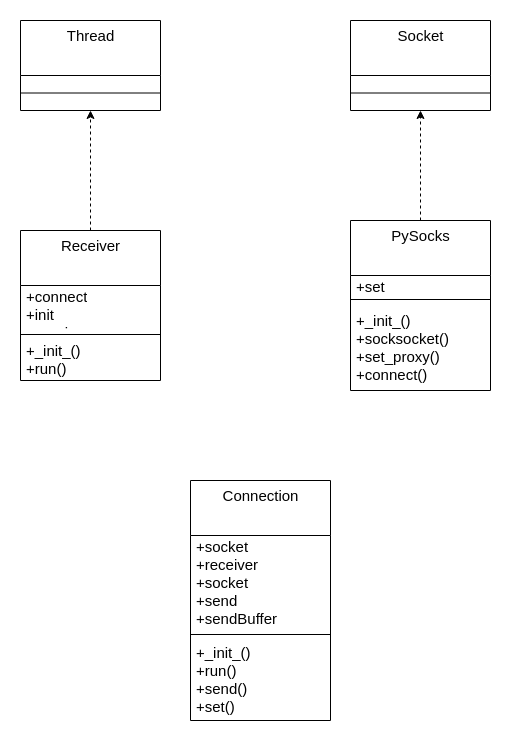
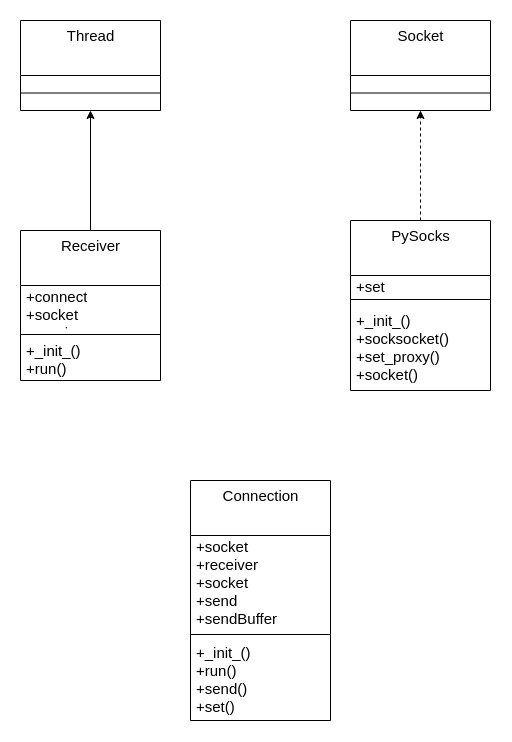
edge "Receiver" -> "Thread": style dashed -> solid
node "+connect+init+running": label "+connect+init+running" -> "+connect+socket+running"
node "+_init_()+socksocket()+set_proxy()+connect()": label "+_init_()+socksocket()+set_proxy()+connect()" -> "+_init_()+socksocket()+set_proxy()+socket()"
